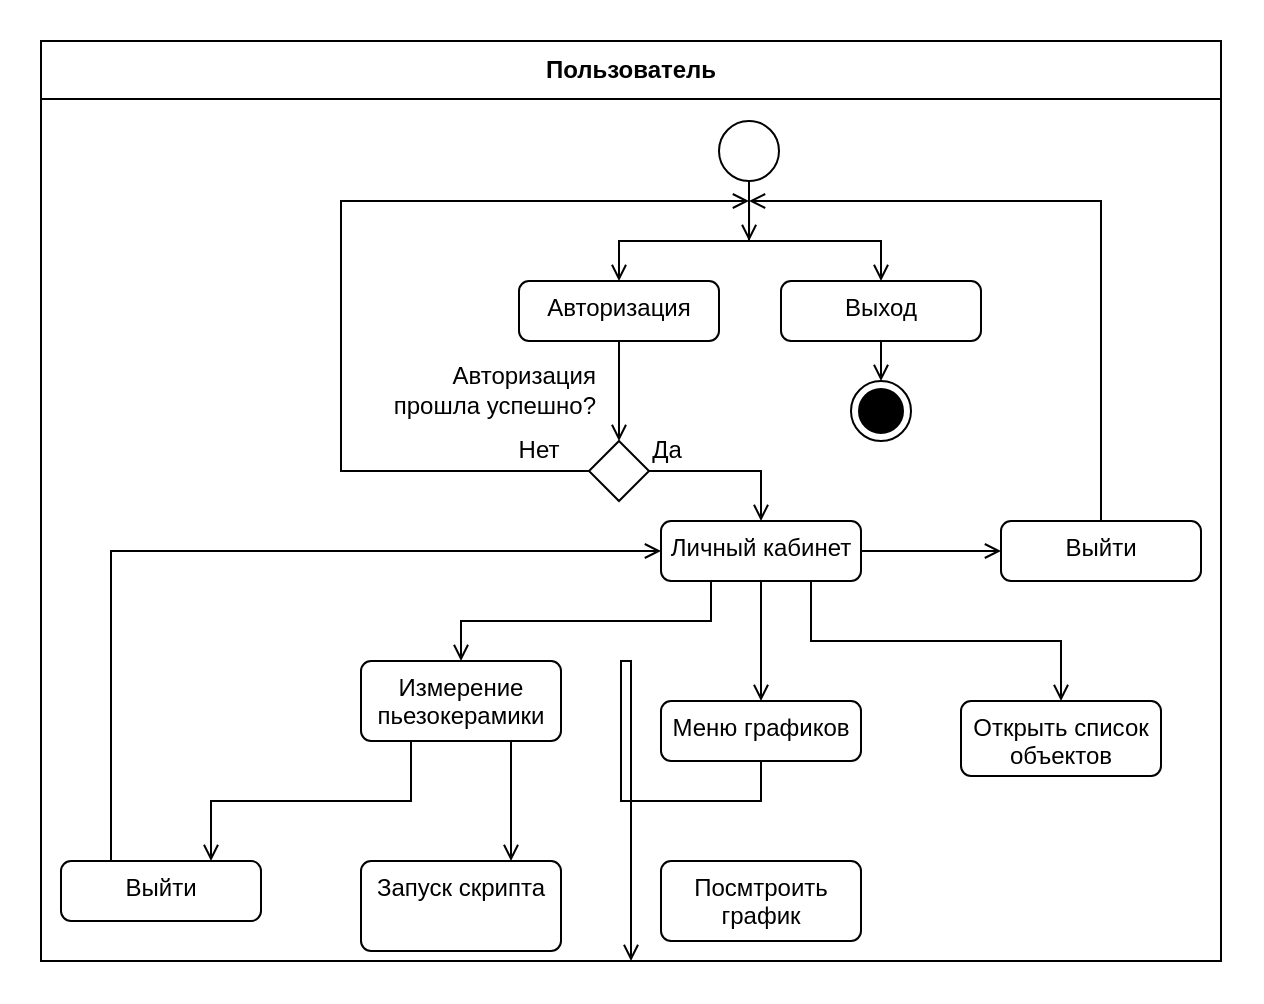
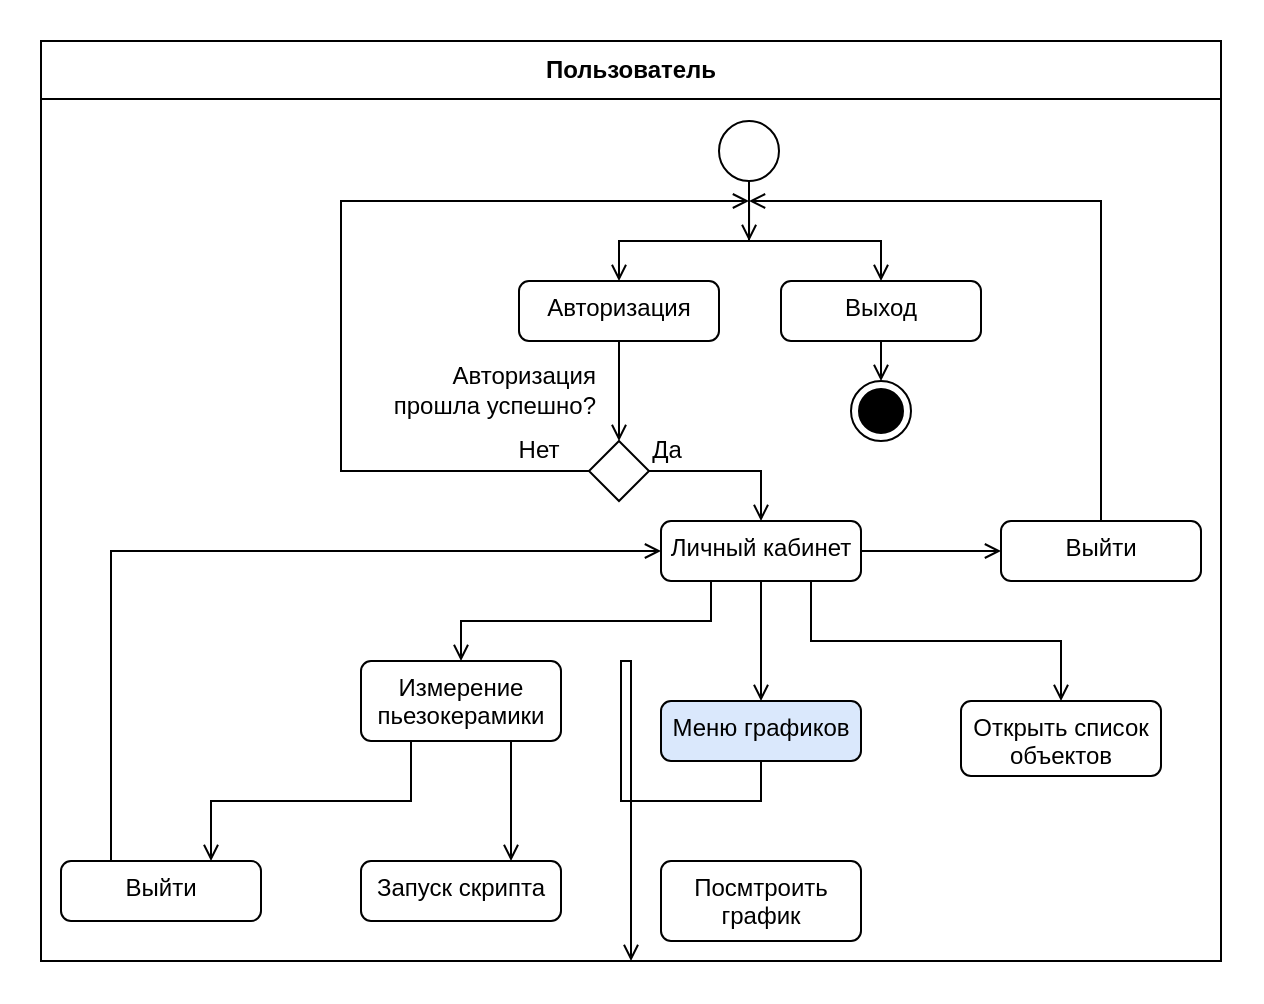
node "Меню графиков": fillcolor #ffffff -> #dae8fc
node "Запуск скрипта": size 200x90 -> 200x60
